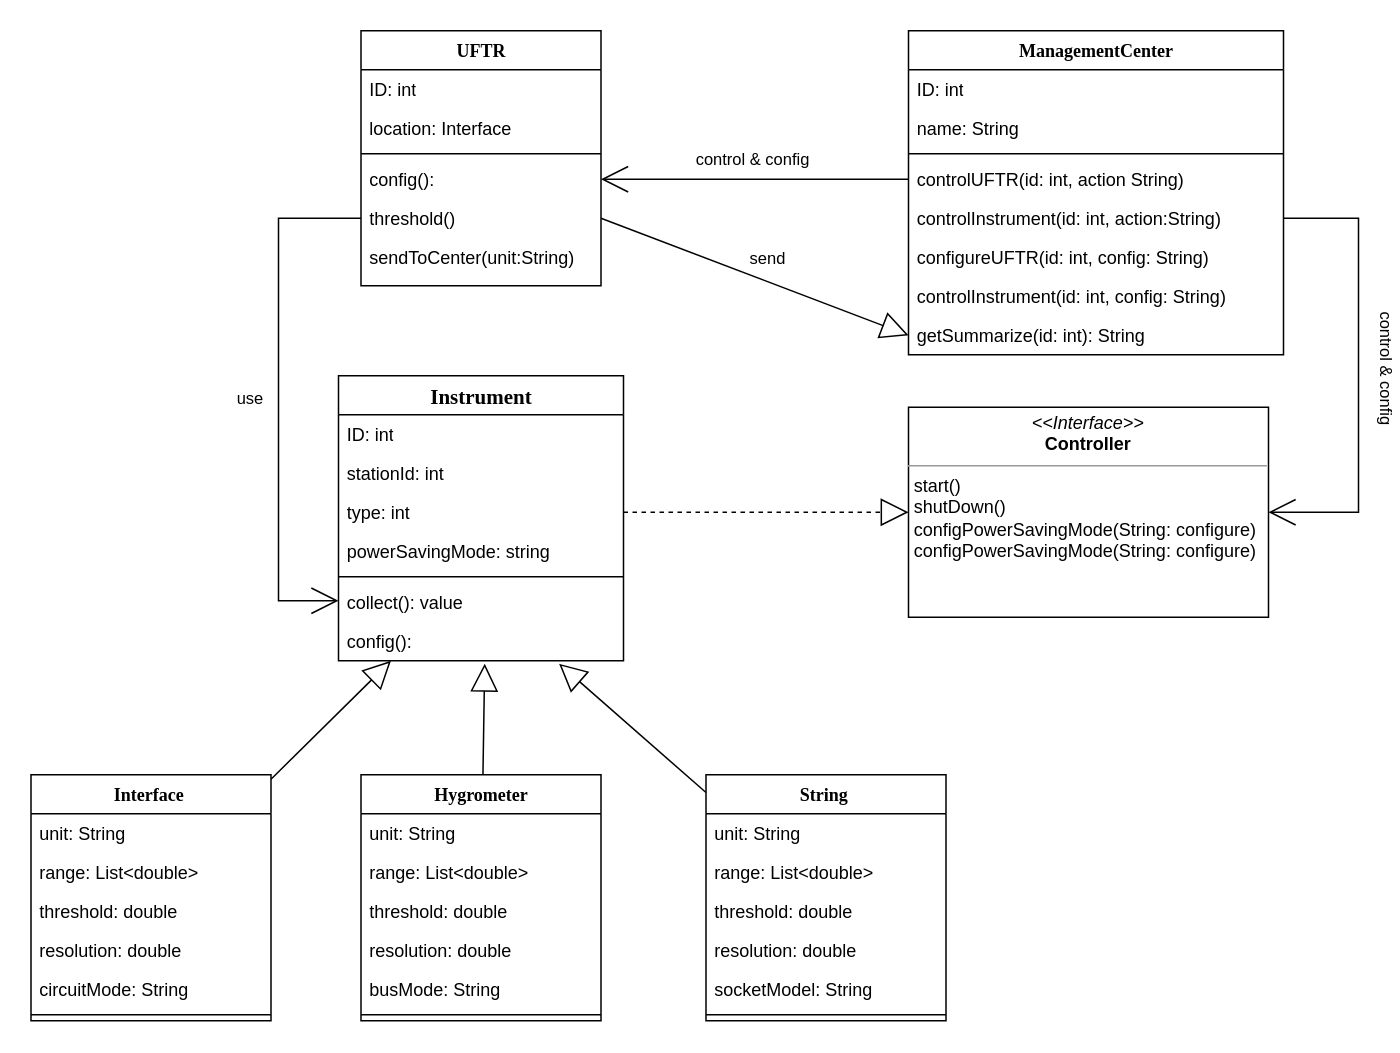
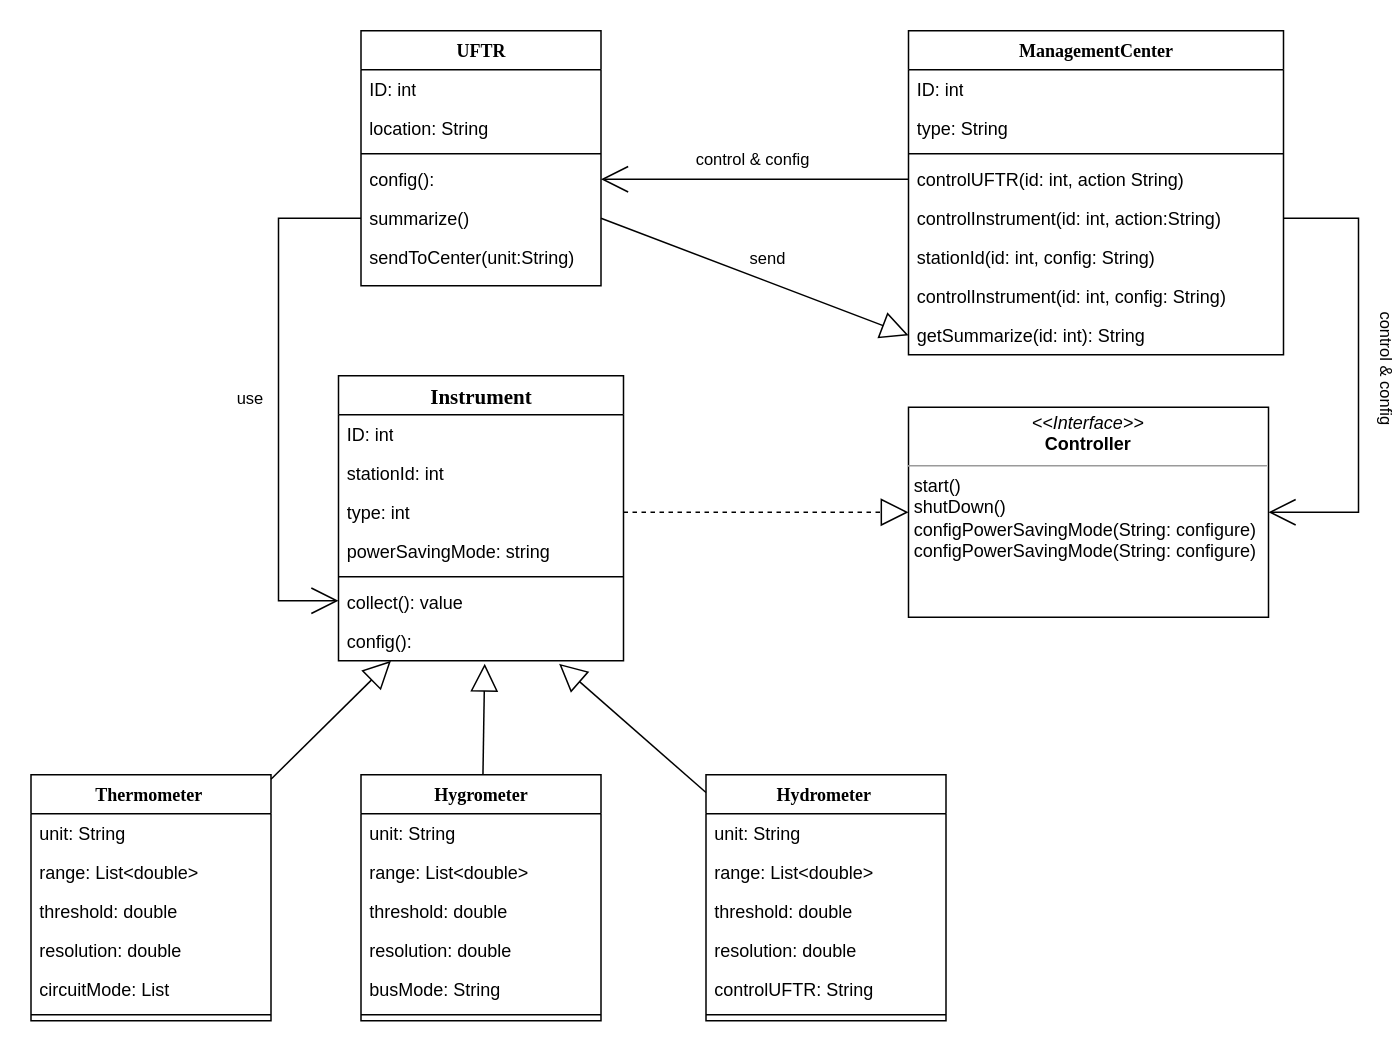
node "location: Interface": label "location: Interface" -> "location: String"
node "name: String": label "name: String" -> "type: String"
node "threshold()": label "threshold()" -> "summarize()"
node "configureUFTR(id: int, config: String)": label "configureUFTR(id: int, config: String)" -> "stationId(id: int, config: String)"
node "Interface": label "Interface" -> "Thermometer"
node "String": label "String" -> "Hydrometer"
node "circuitMode: String": label "circuitMode: String" -> "circuitMode: List"
node "socketModel: String": label "socketModel: String" -> "controlUFTR: String"
